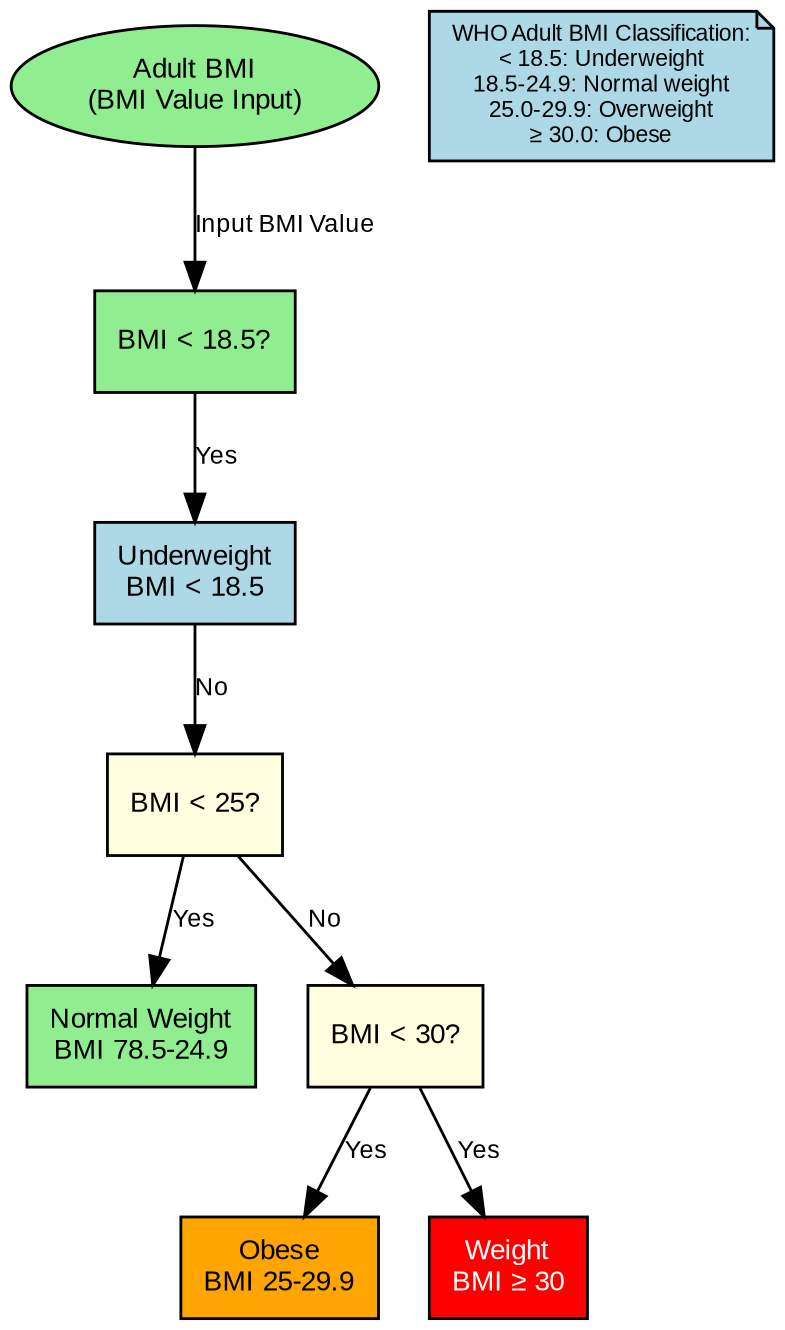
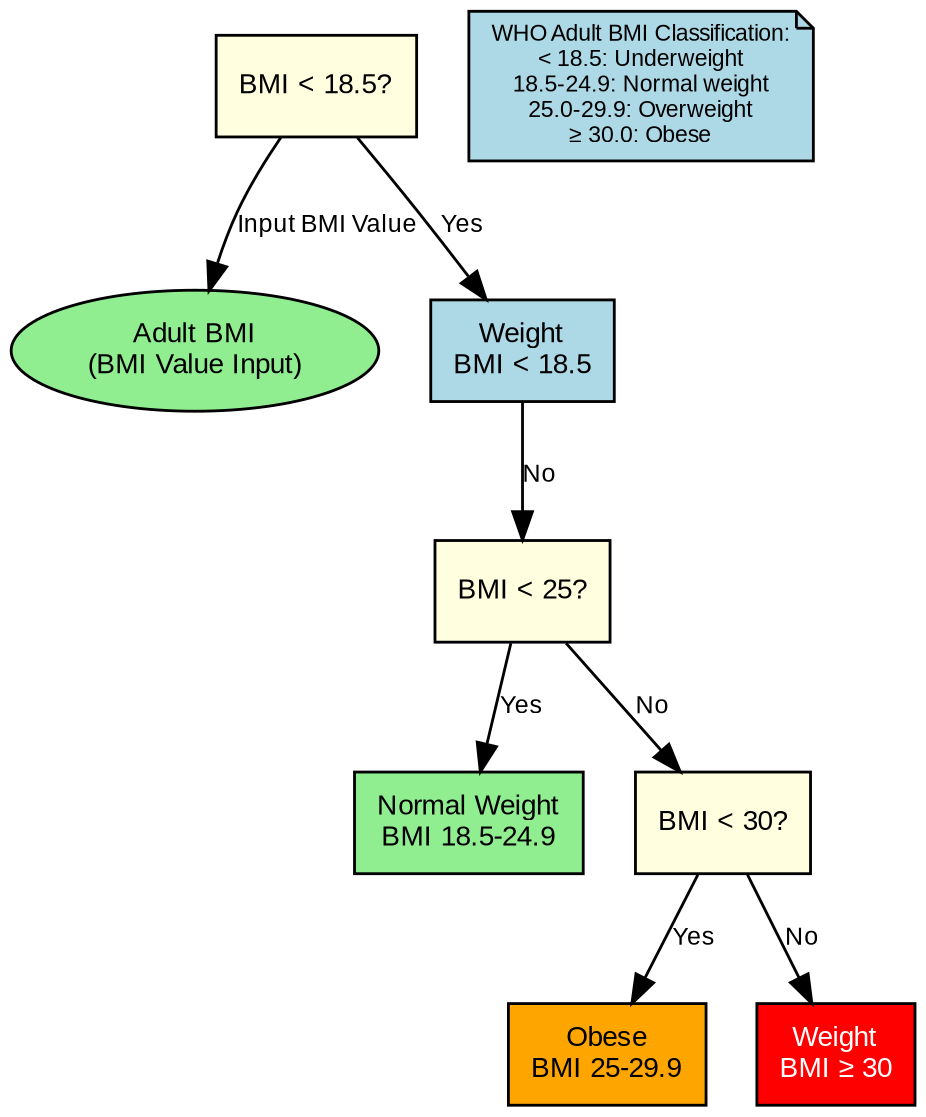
edge "Adult BMI (BMI Value Input)" -> "BMI < 18.5?": reversed
node "BMI < 18.5?": fillcolor lightgreen -> lightyellow
node "Underweight BMI < 18.5": label "Underweight BMI < 18.5" -> "Weight BMI < 18.5"
node "Normal Weight BMI 78.5-24.9": label "Normal Weight BMI 78.5-24.9" -> "Normal Weight BMI 18.5-24.9"
edge "BMI < 30?" -> "Weight BMI ≥ 30": label "Yes" -> "No"
